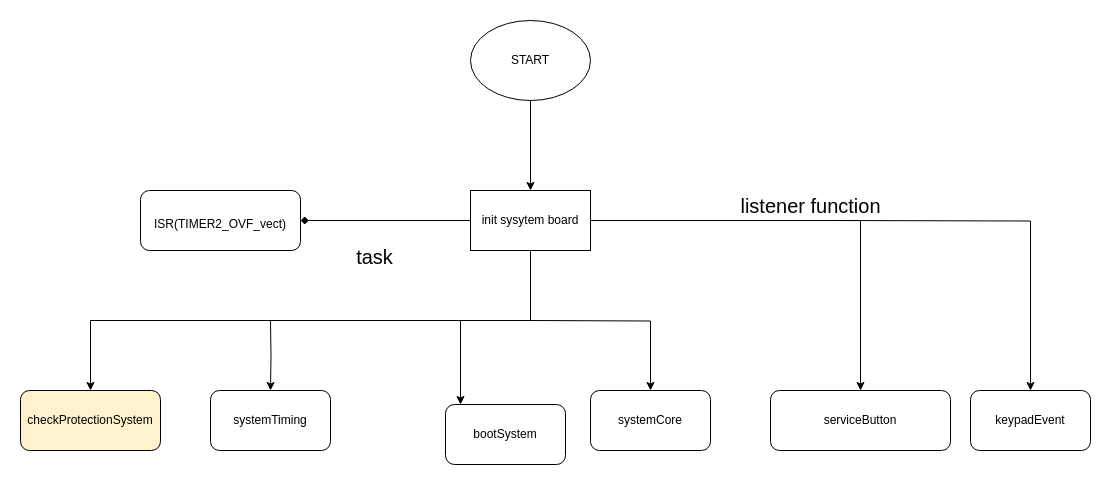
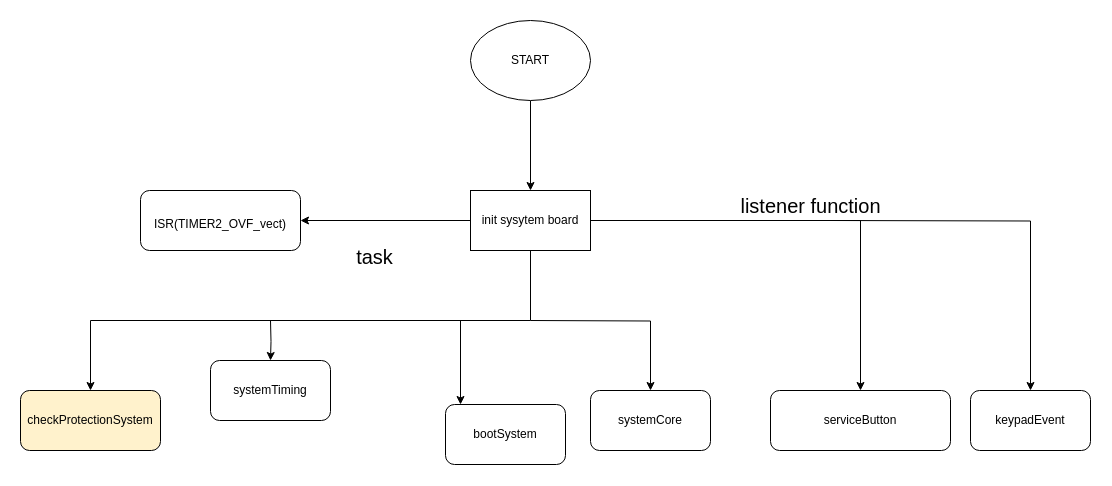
edge "init sysytem board" -> "ISR(TIMER2_OVF_vect)": arrowhead diamond -> classic
node "systemTiming": moved (271, 421) -> (271, 391)
